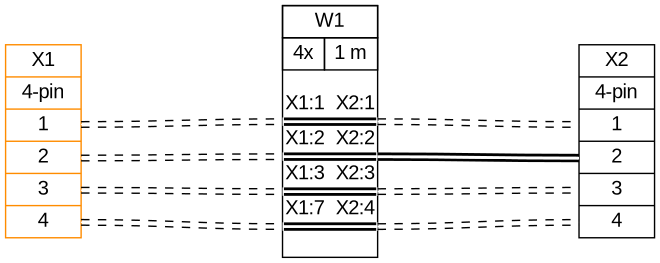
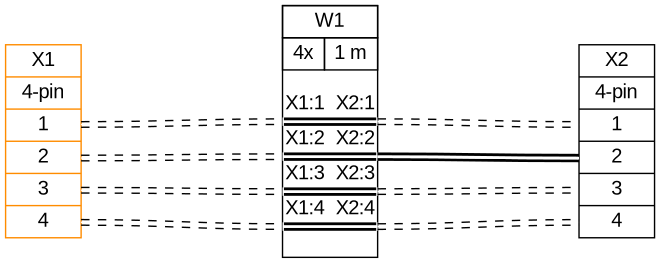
node "W1": text "X1:7" -> "X1:4"
